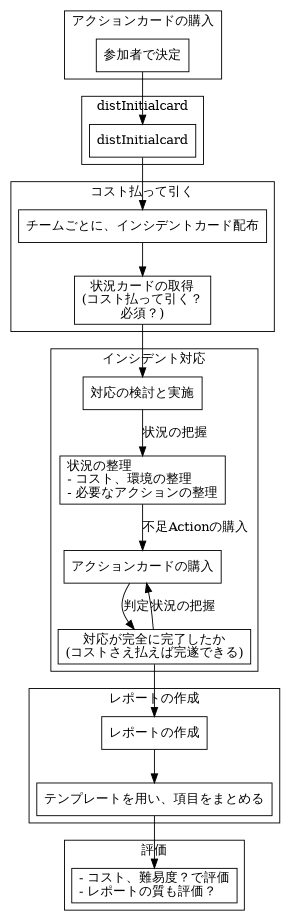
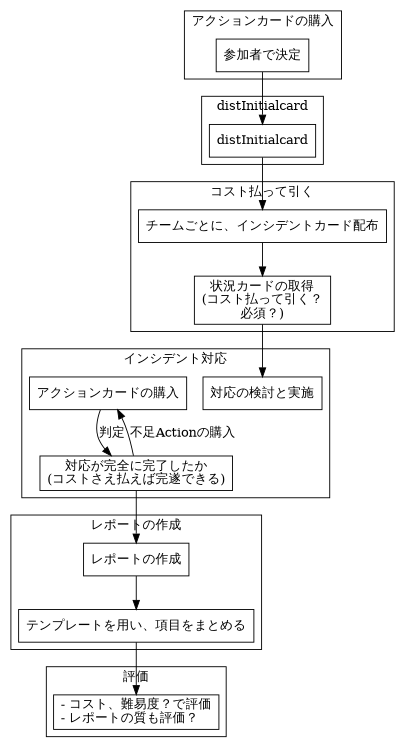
node "状況の整理 - コスト、環境の整理 - 必要なアクションの整理": removed
edge "対応が完全に完了したか (コストさえ払えば完遂できる)" -> "アクションカードの購入": label "状況の把握" -> "不足Actionの購入"
